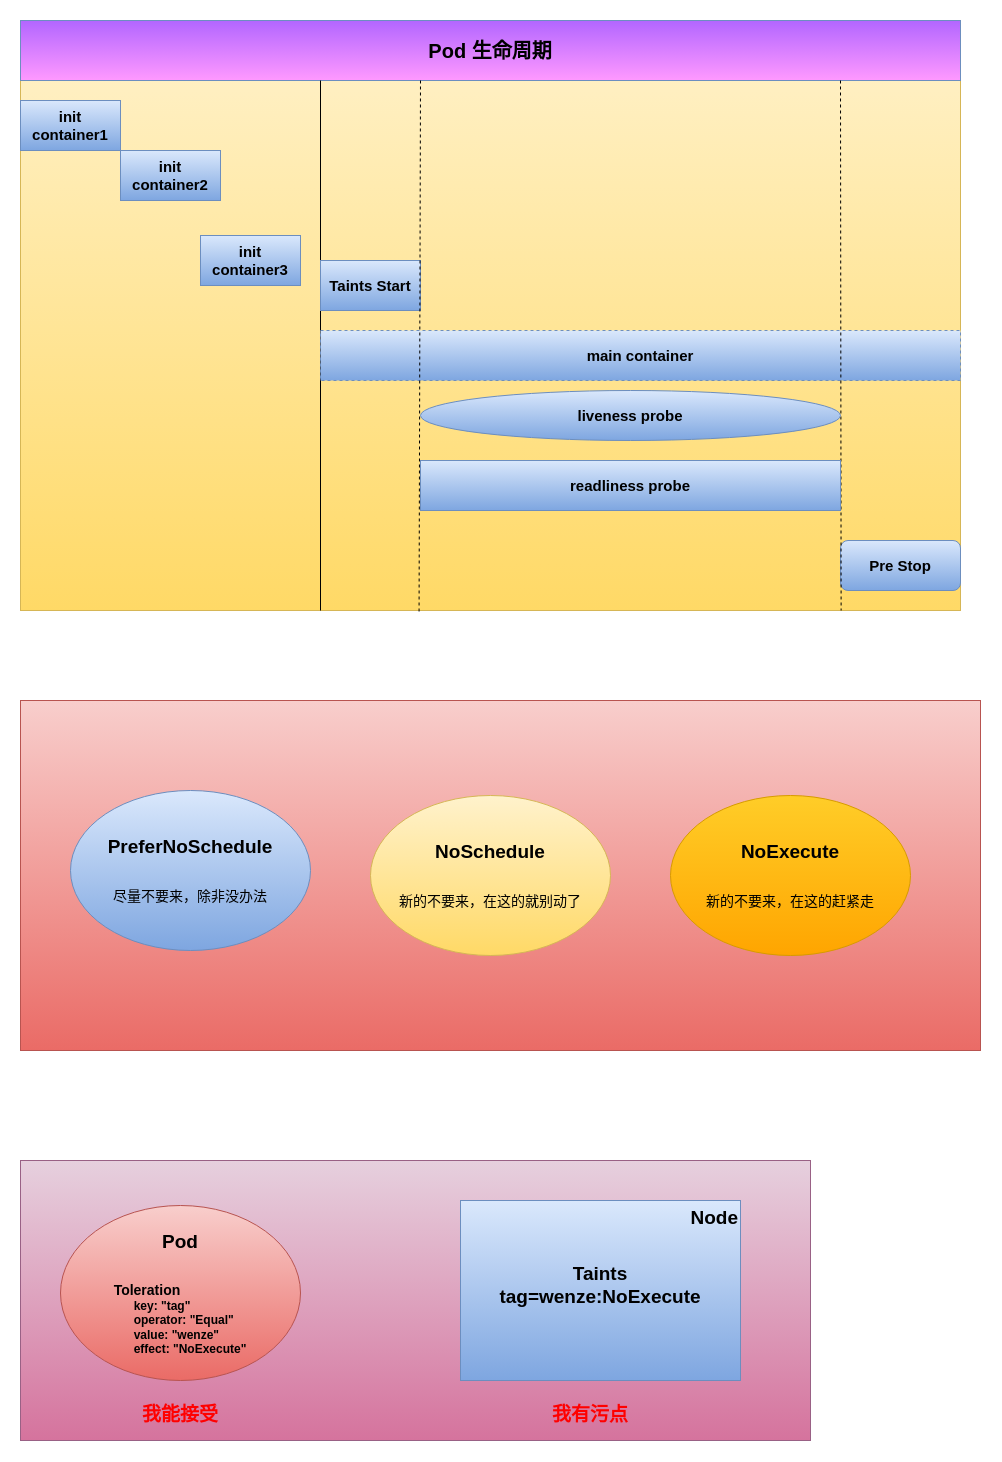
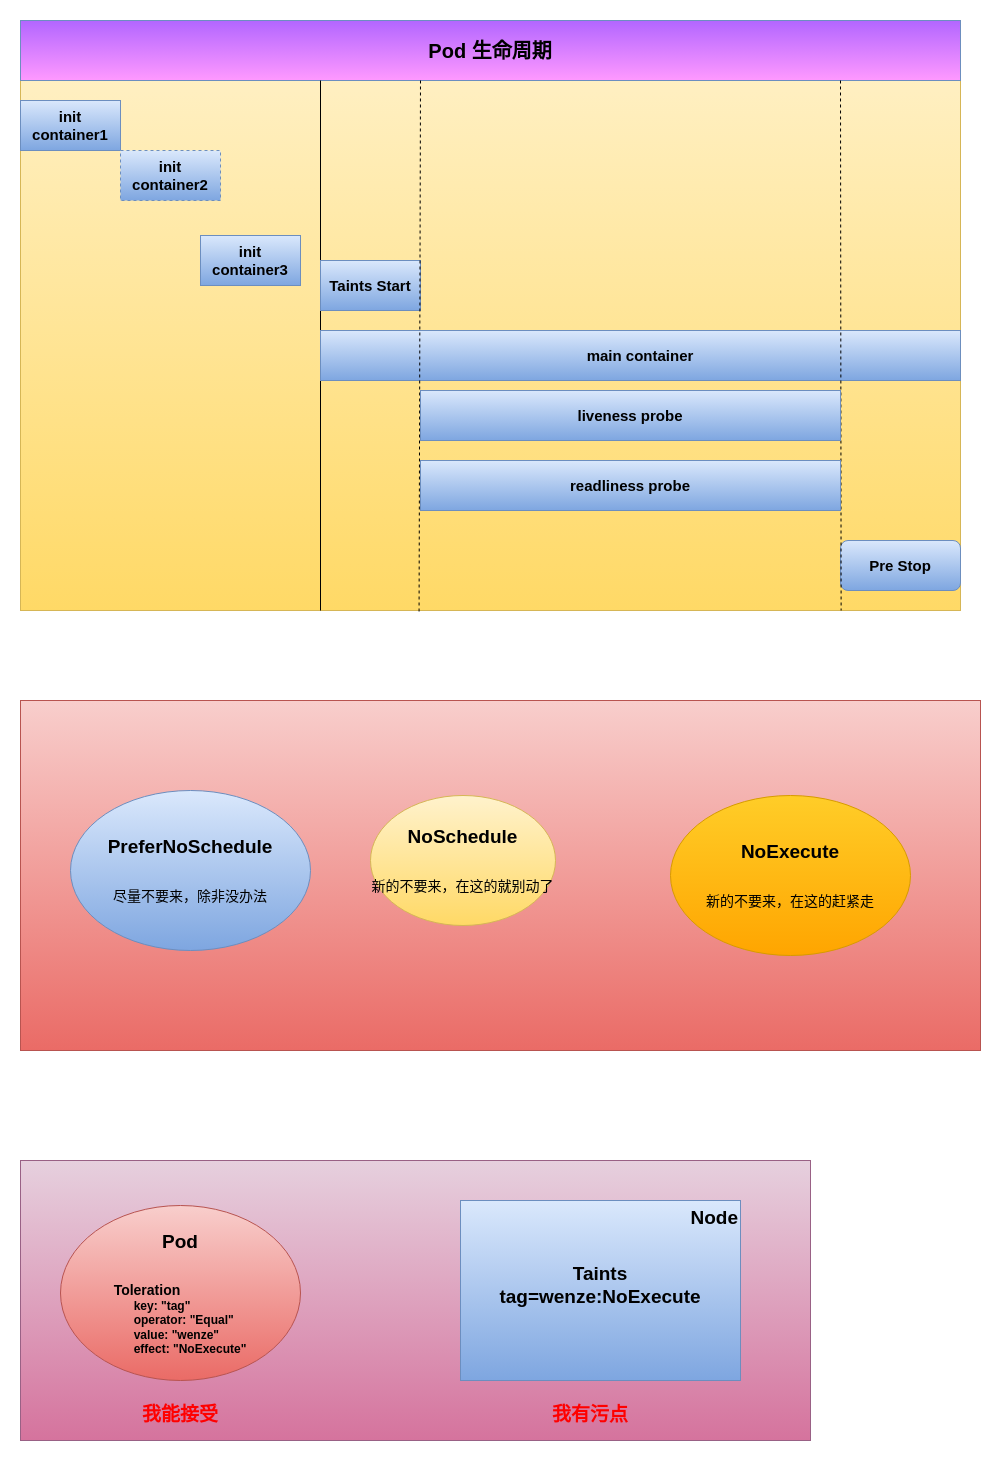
node "initcontainer2": style solid -> dashed
node "main container": style dashed -> solid
node "liveness probe": shape ellipse -> rectangle
node "NoSchedule 新的不要来，在这的就别动了": size 240x160 -> 185x130
